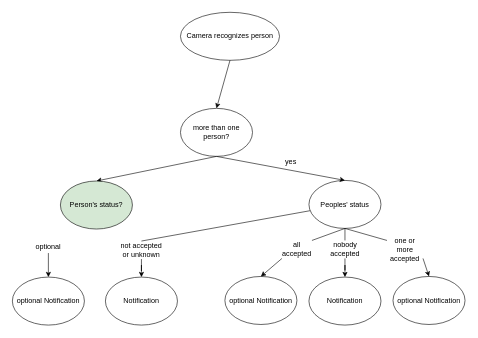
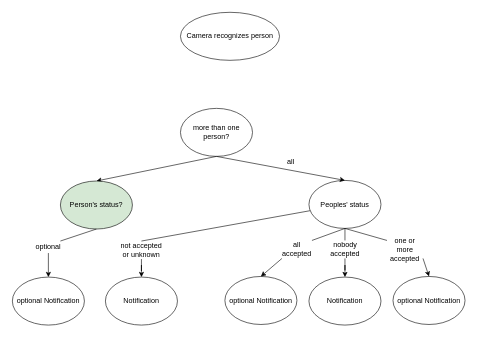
edge "Camera recognizes person" -> "more than one person?": removed
node "yes": label "yes" -> "all"
edge "Person's status?" -- "optional": added
